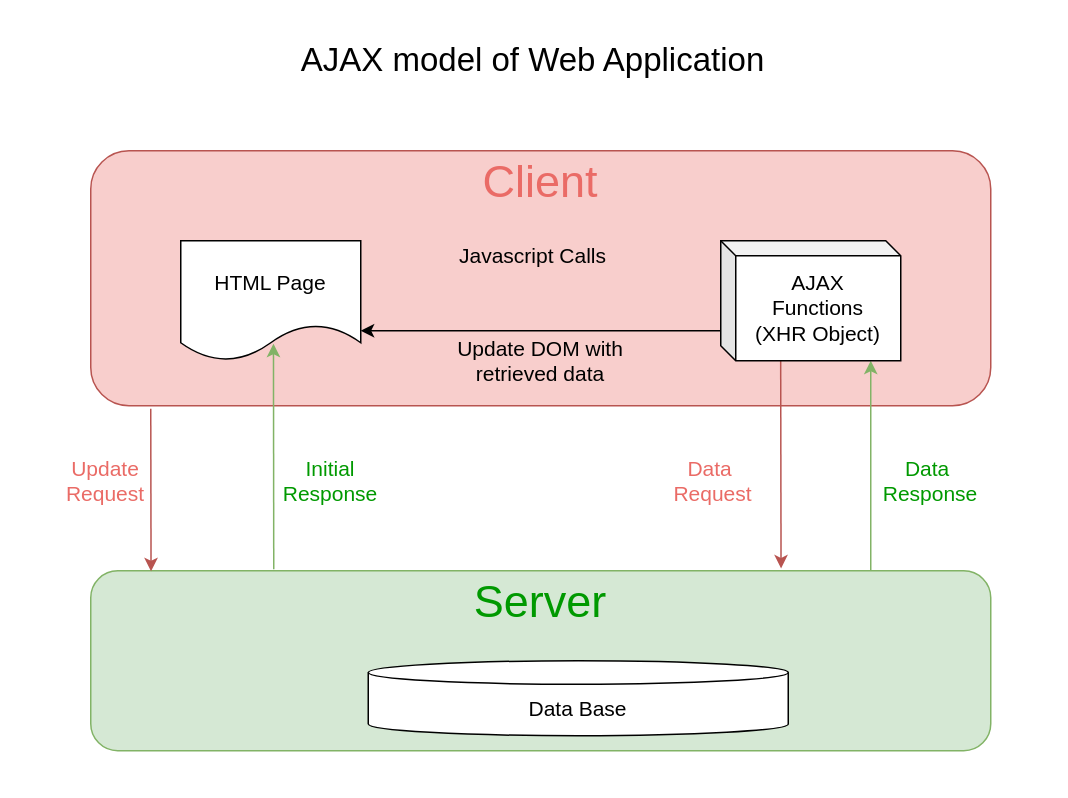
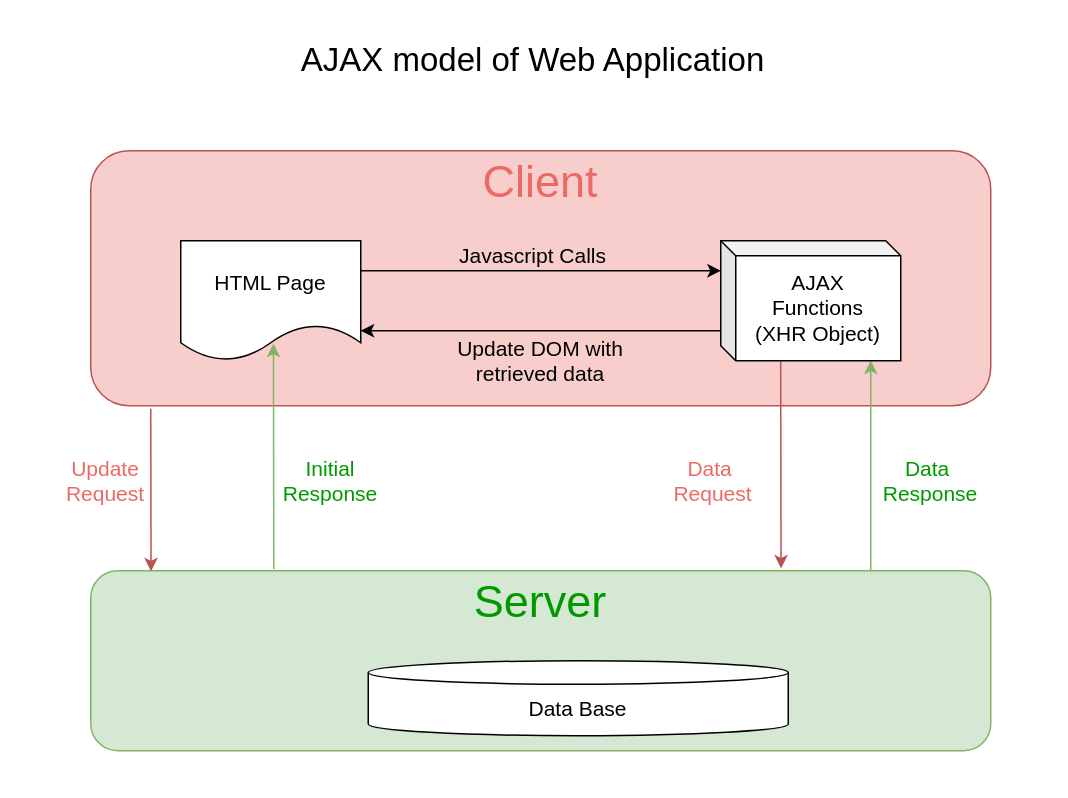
edge "HTML Page" -> "AJAX Functions (XHR Object)": added
